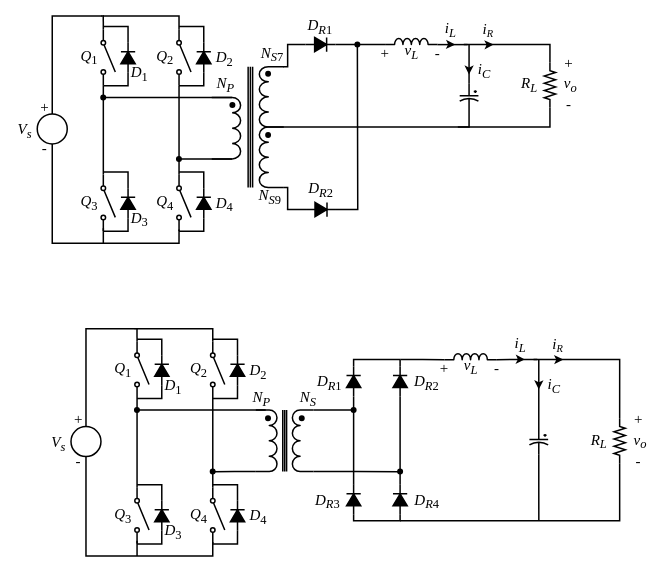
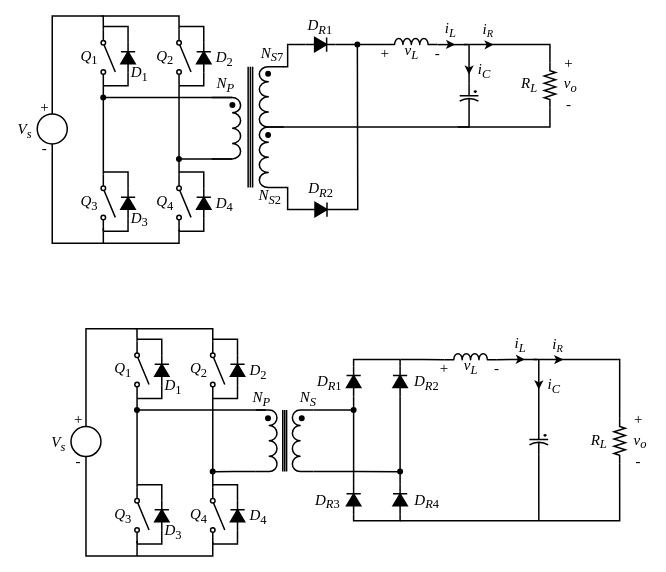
node "NS9": label "NS9" -> "NS2"
